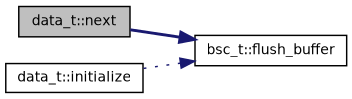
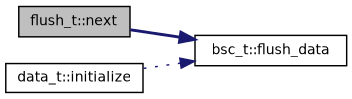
node "data_t::next": label "data_t::next" -> "flush_t::next"
node "bsc_t::flush_buffer": label "bsc_t::flush_buffer" -> "bsc_t::flush_data"
